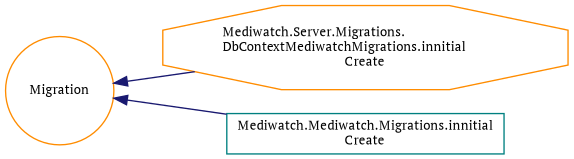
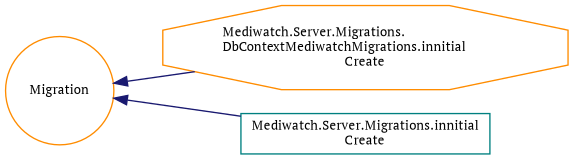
node "Mediwatch.Mediwatch.Migrations.innitial Create": label "Mediwatch.Mediwatch.Migrations.innitial Create" -> "Mediwatch.Server.Migrations.innitial Create"
